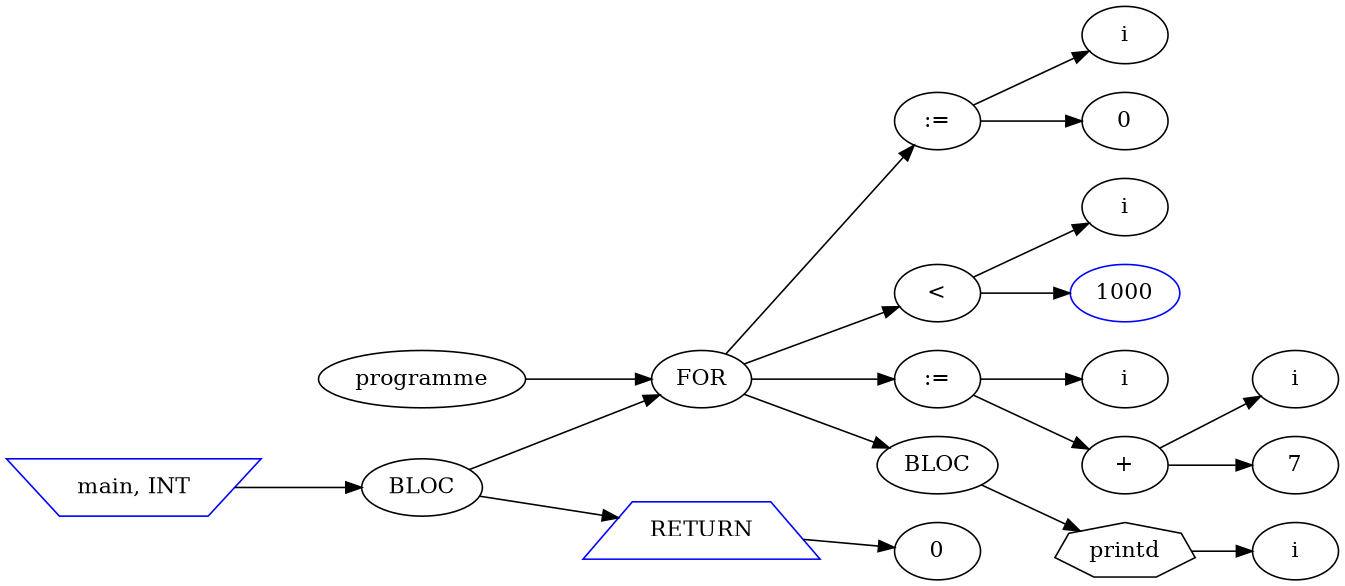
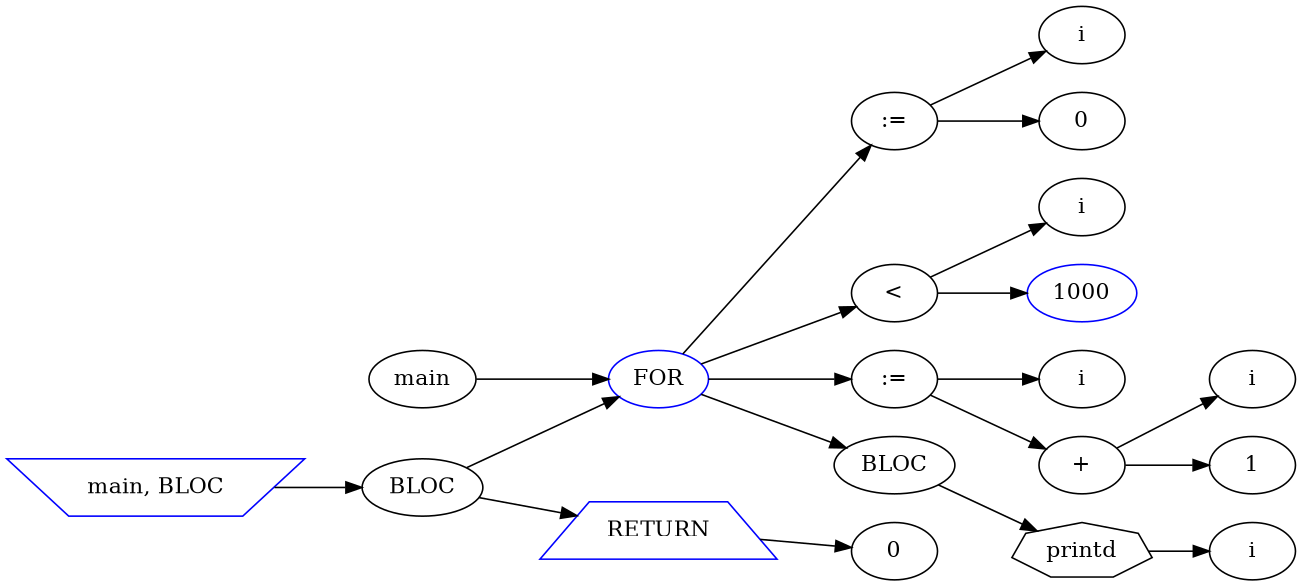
node "programme": label "programme" -> "main"
node "FOR": color black -> blue
node "7": label "7" -> "1"
node "main, INT": label "main, INT" -> "main, BLOC"
